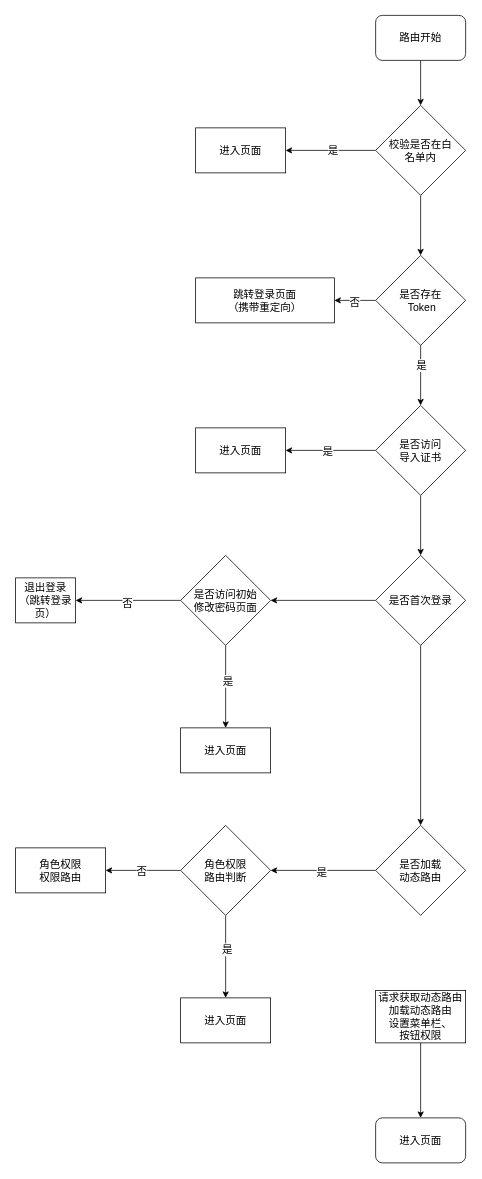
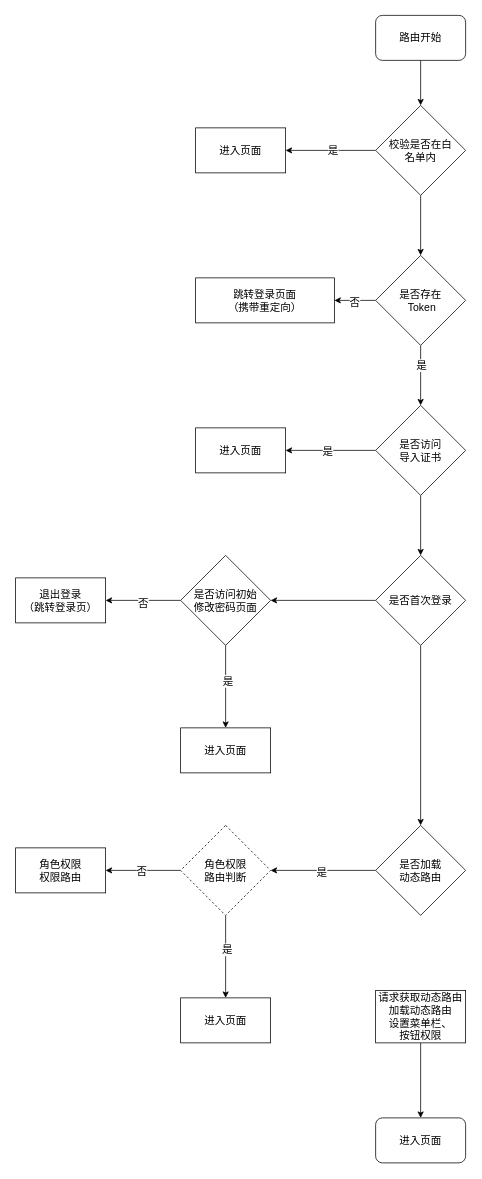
node "退出登录 （跳转登录页）": size 60x45 -> 90x45
node "角色权限 路由判断": style solid -> dashed
